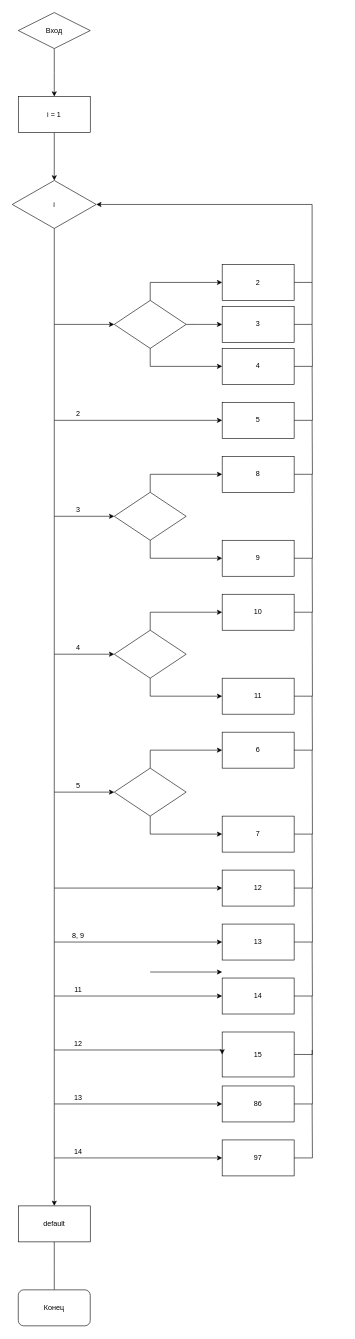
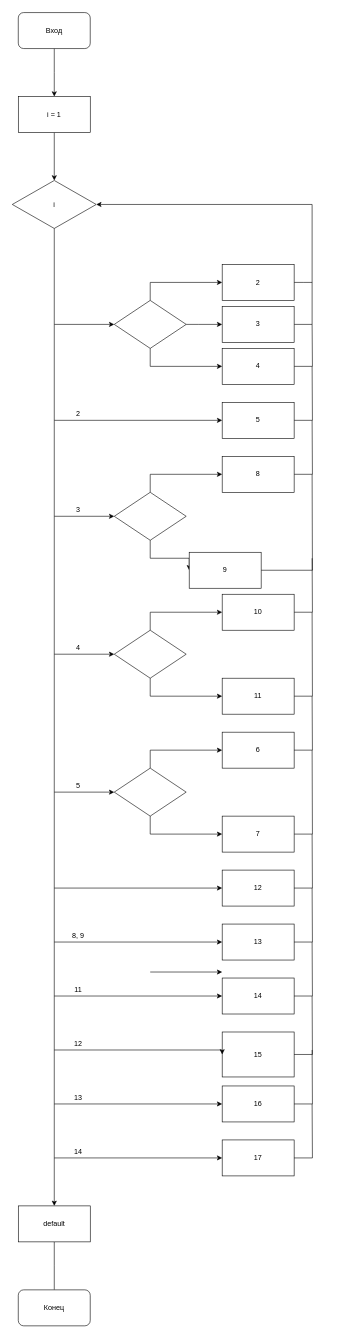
node "Вход": shape diamond -> rounded rectangle
node "9": moved (258, 558) -> (225, 570)
node "86": label "86" -> "16"
node "97": label "97" -> "17"
